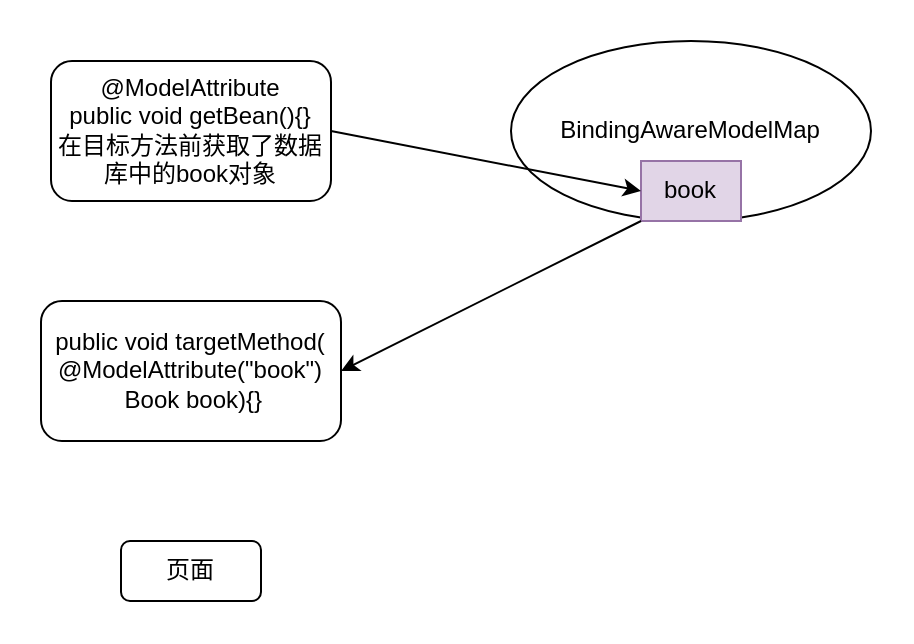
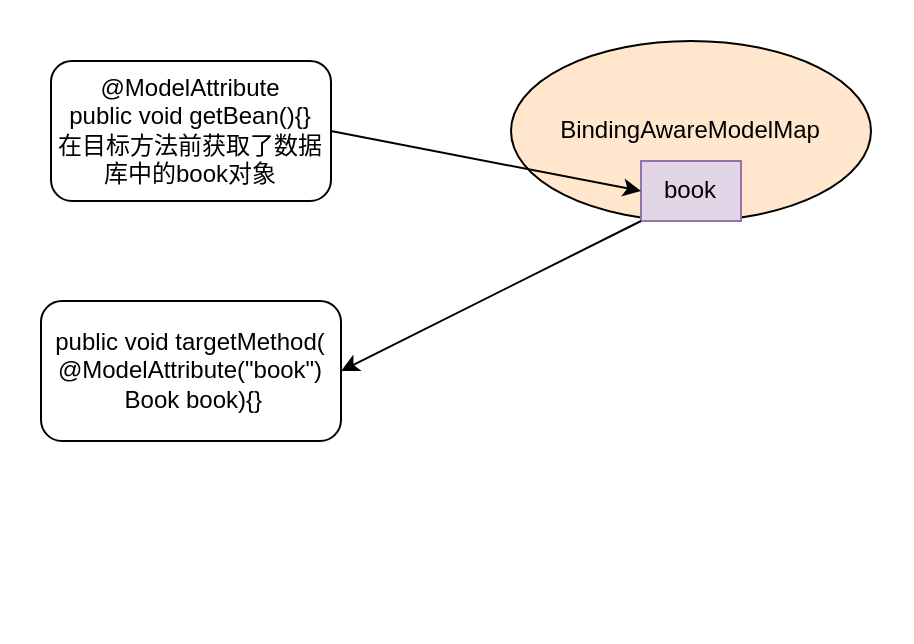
node "BindingAwareModelMap": fillcolor #ffffff -> #ffe6cc
node "页面": removed
